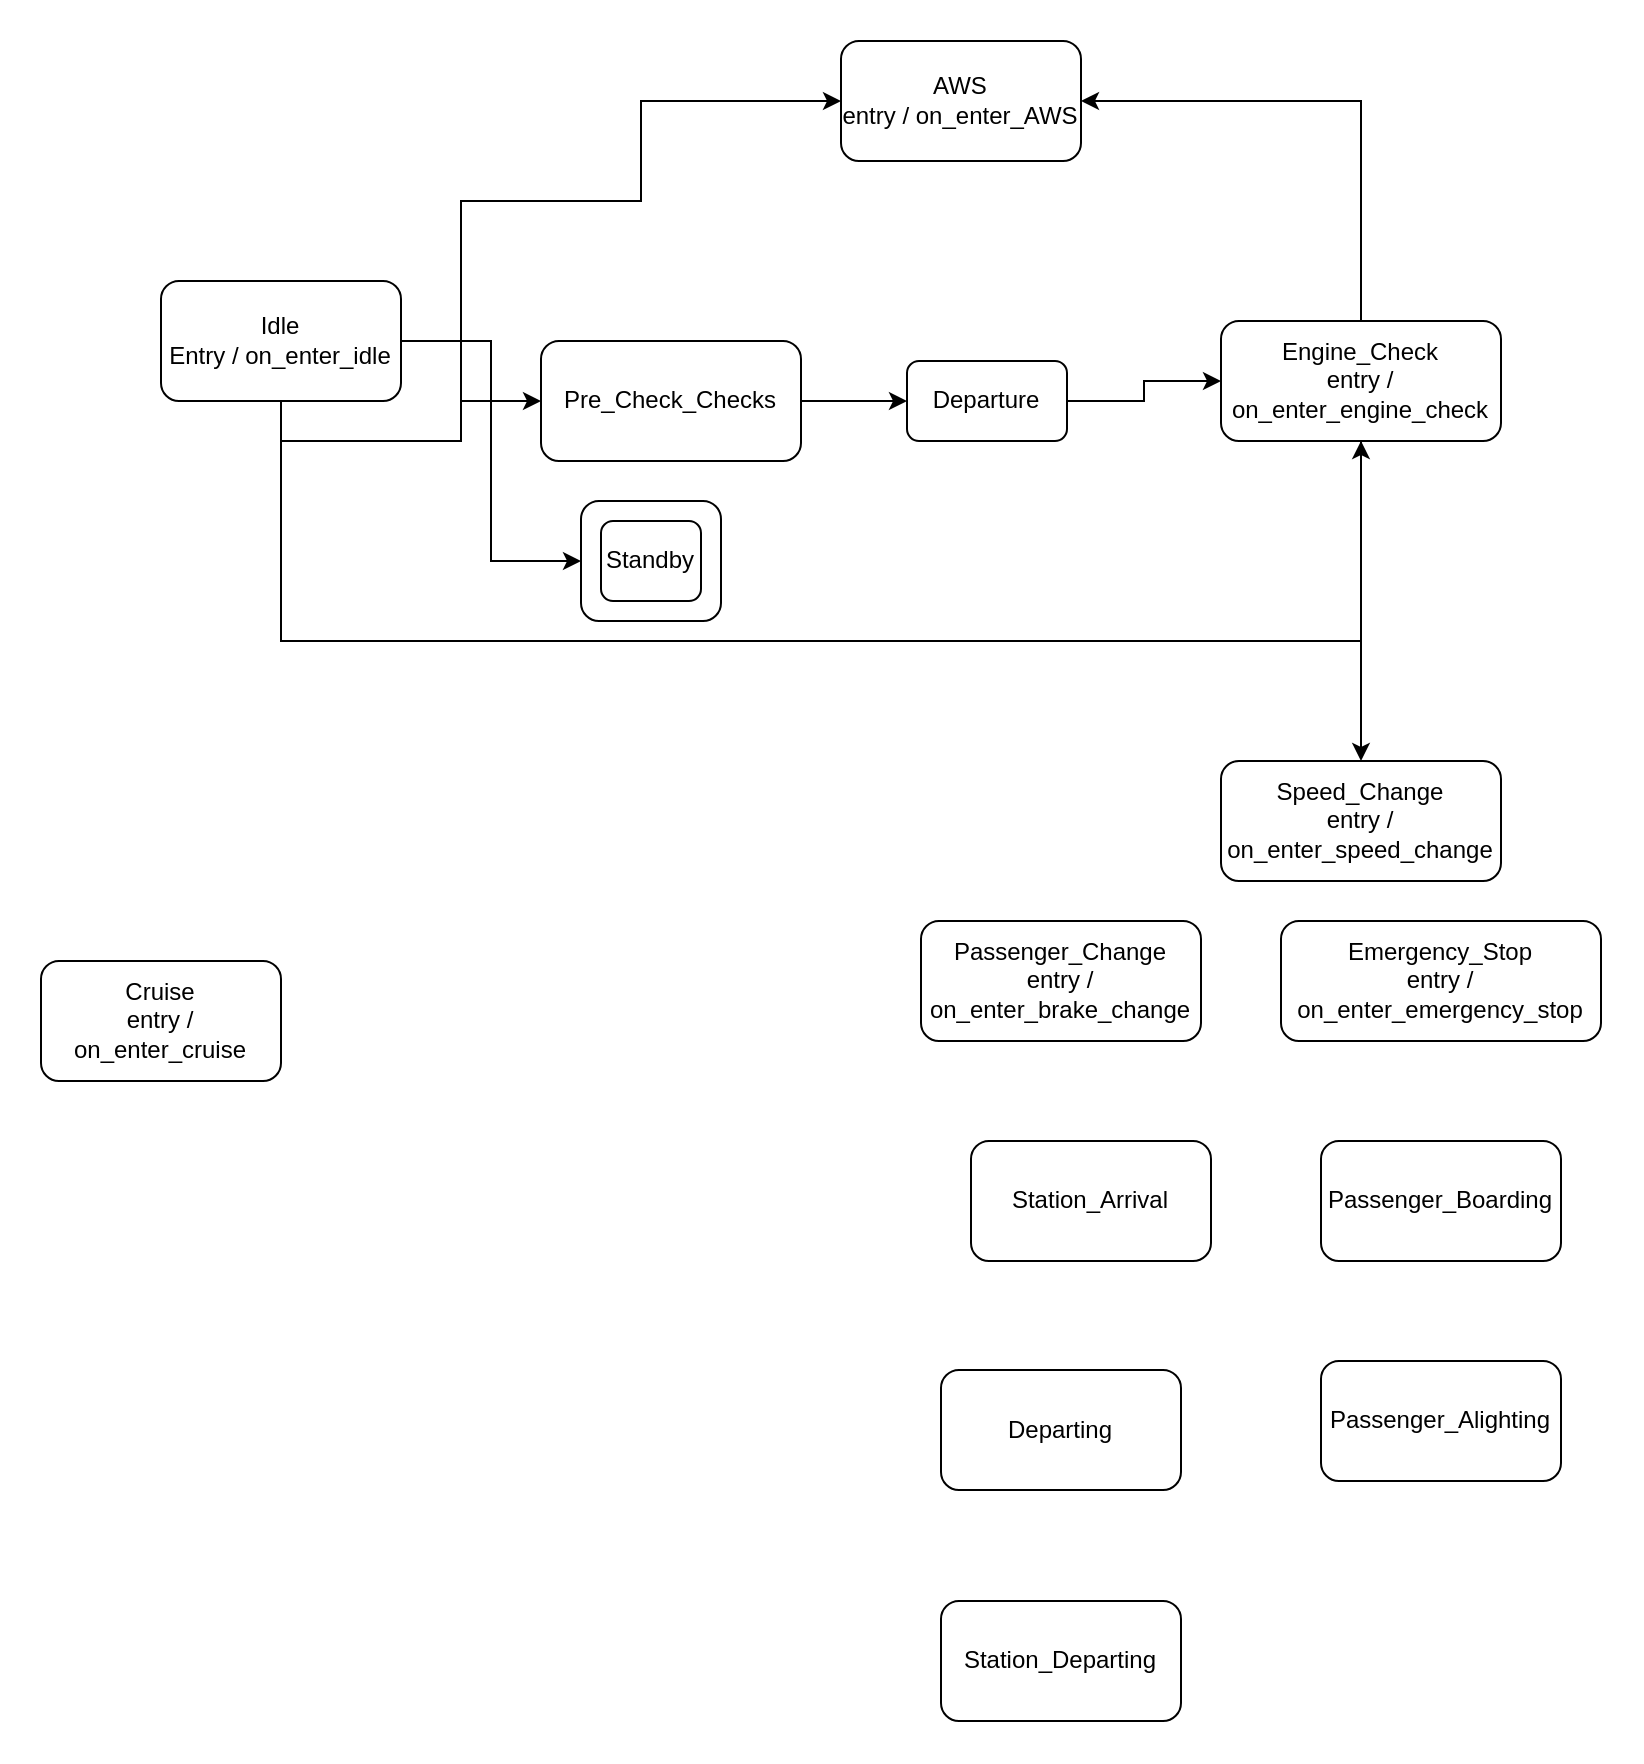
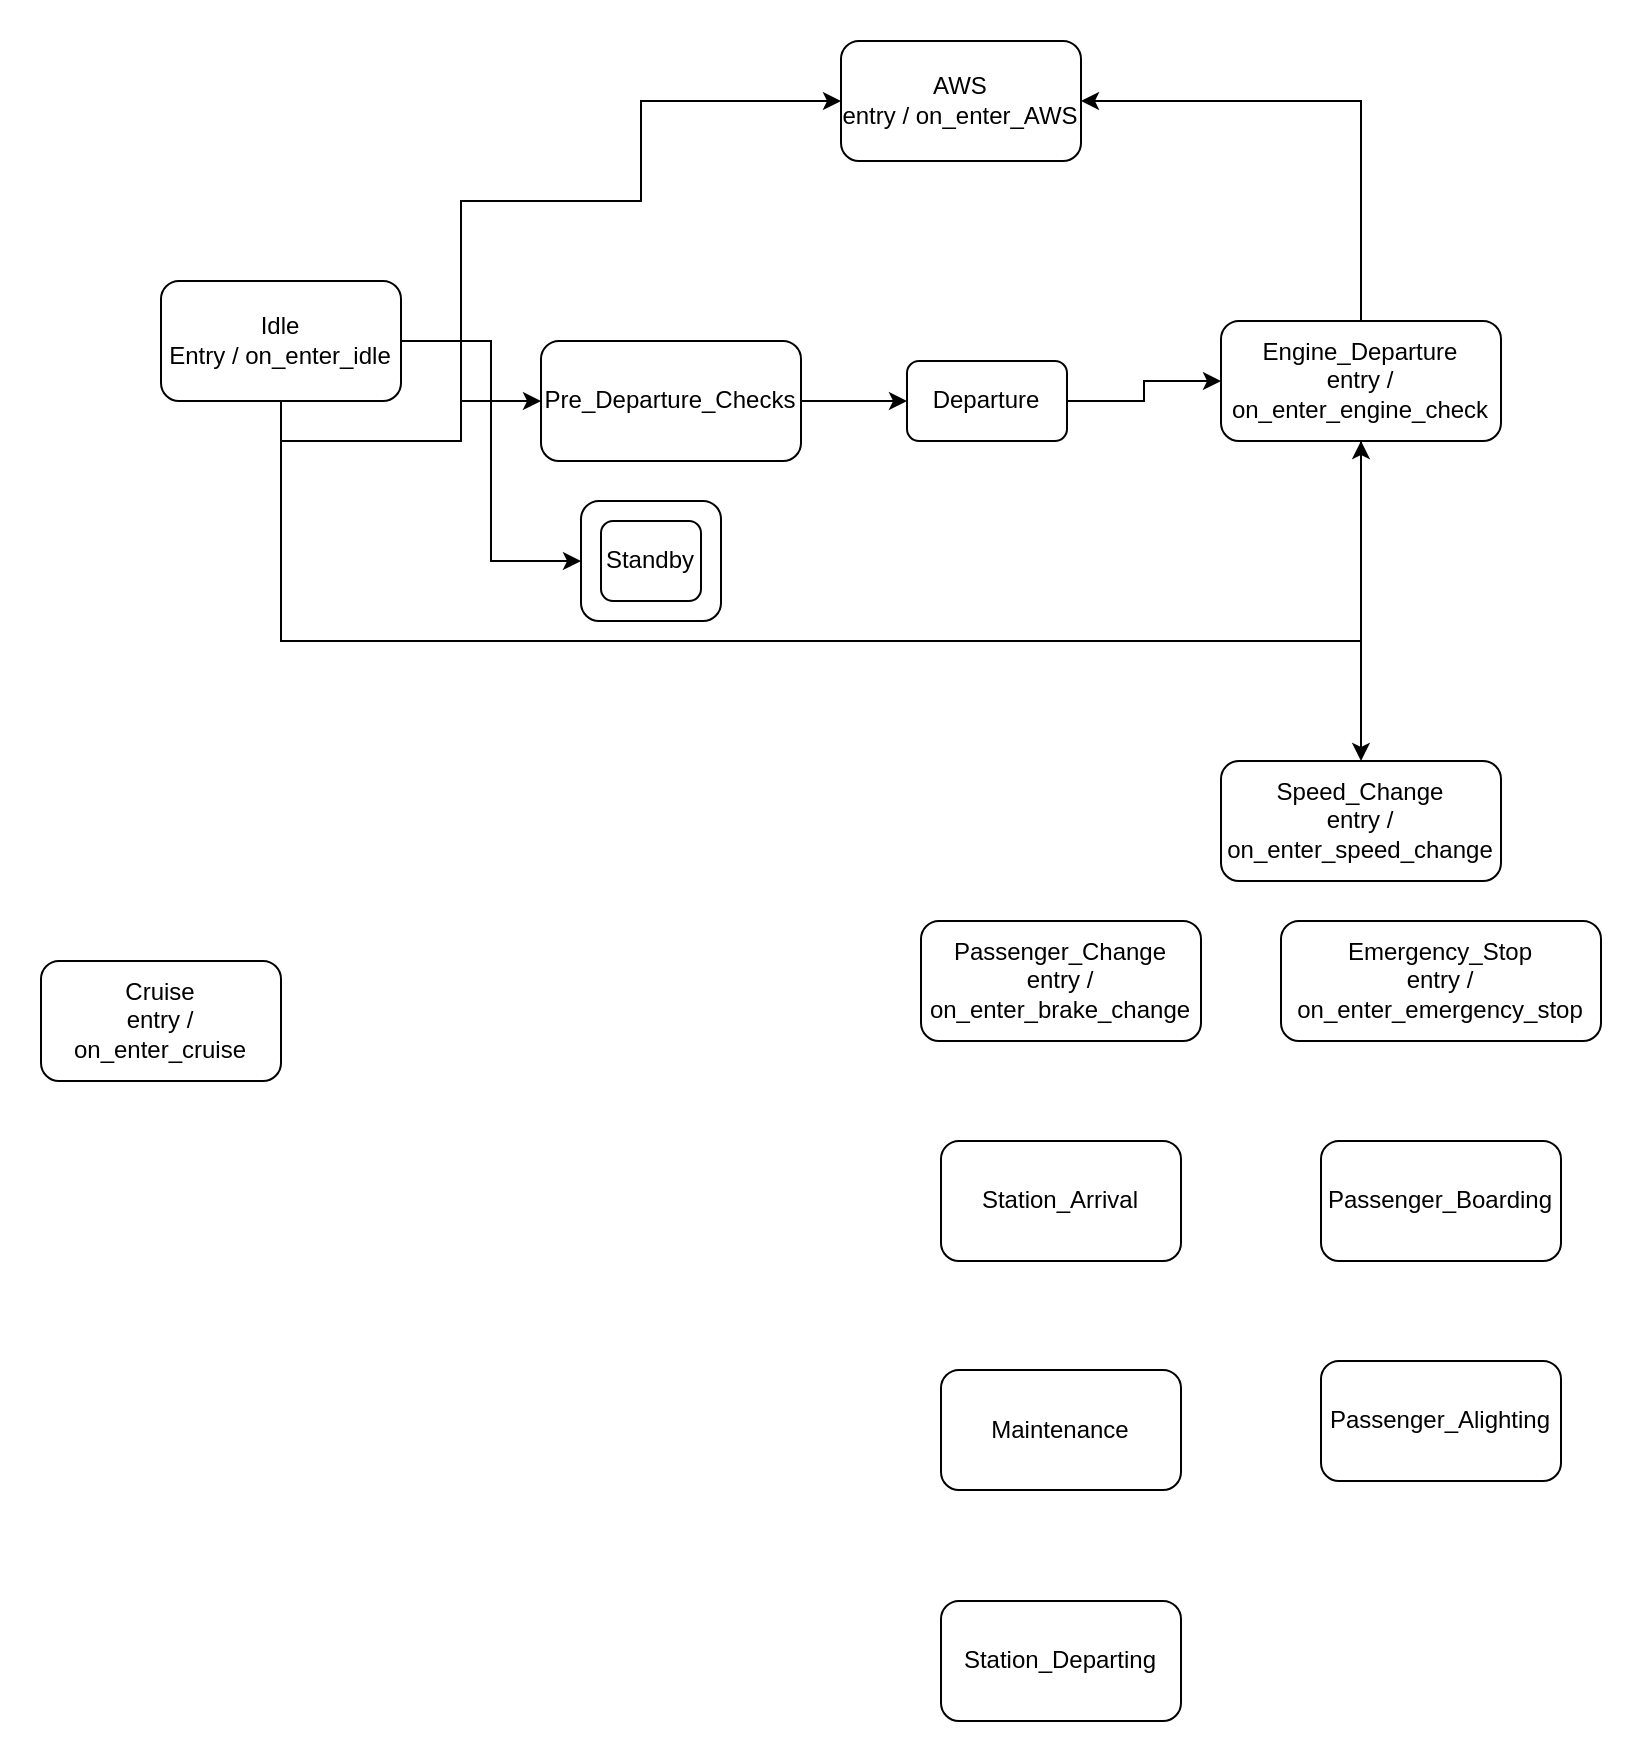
node "Engine_Check entry / on_enter_engine_check": label "Engine_Check entry / on_enter_engine_check" -> "Engine_Departure entry / on_enter_engine_check"
node "Pre_Check_Checks": label "Pre_Check_Checks" -> "Pre_Departure_Checks"
node "Station_Arrival": moved (1091, 1201) -> (1061, 1201)
node "Departing": label "Departing" -> "Maintenance"
